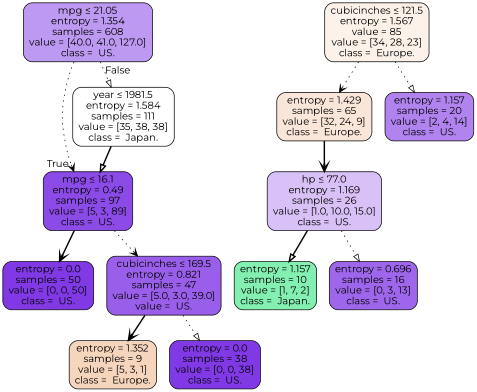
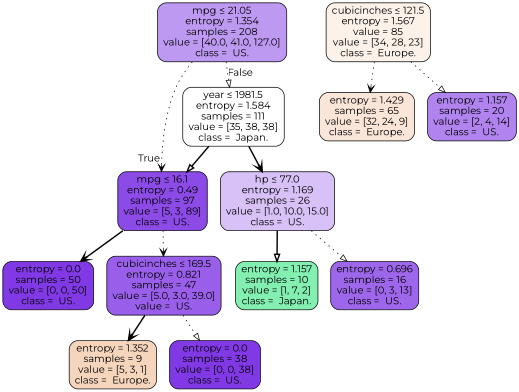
node "mpg ≤ 21.05": text "samples = 608" -> "samples = 208"
edge "entropy = 1.429" -> "hp ≤ 77.0": now "year ≤ 1981.5" -> "hp ≤ 77.0"
